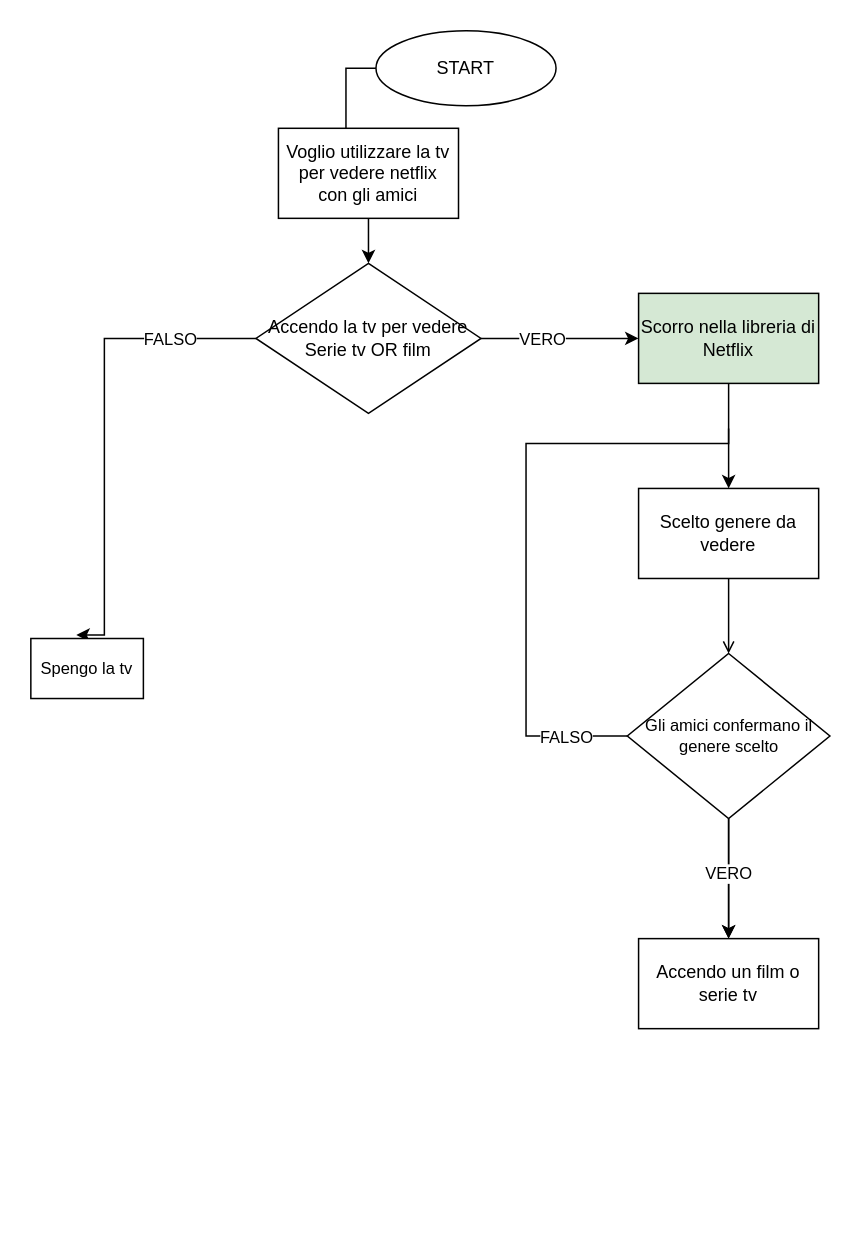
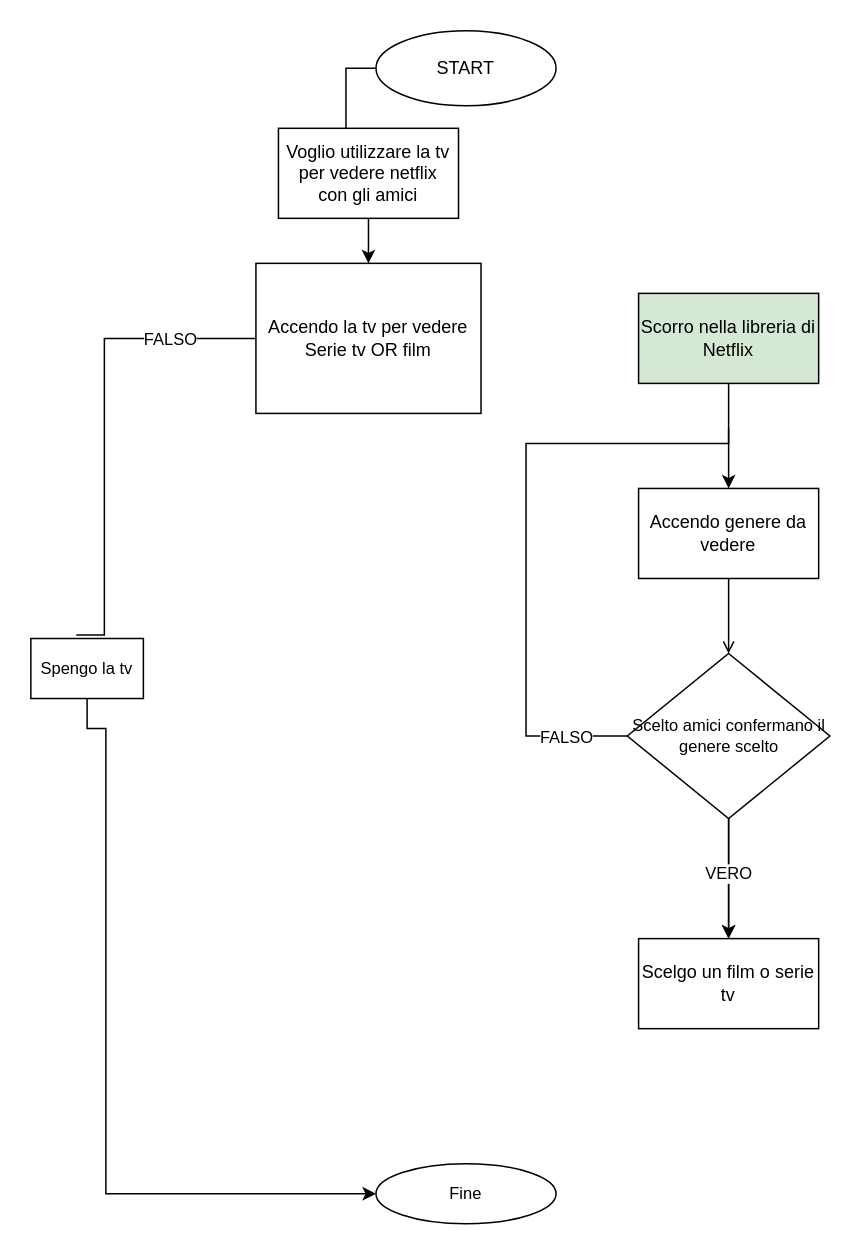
node "Accendo la tv per vedere Serie tv OR film": shape diamond -> rectangle
edge "Accendo la tv per vedere Serie tv OR film" -> "Scorro nella libreria di Netflix": removed, label "VERO"
node "Scelto genere da vedere": label "Scelto genere da vedere" -> "Accendo genere da vedere"
edge "Accendo la tv per vedere Serie tv OR film" -> "Spengo la tv": arrowhead classic -> none
node "Gli amici confermano il genere scelto": label "Gli amici confermano il genere scelto" -> "Scelto amici confermano il genere scelto"
node "Accendo un film o serie tv": label "Accendo un film o serie tv" -> "Scelgo un film o serie tv"
edge "Spengo la tv" -> "Fine": added
node "Fine": added
